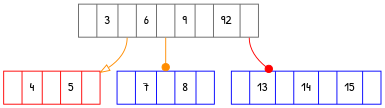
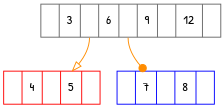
node "3": text "92" -> "12"
node "13": removed
